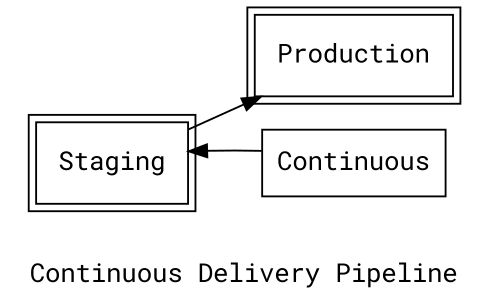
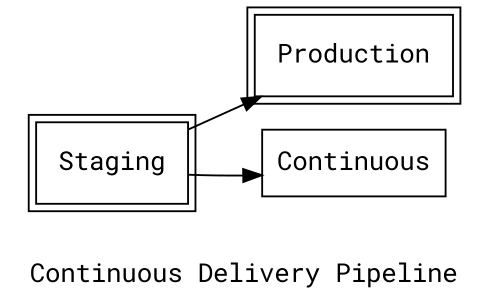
edge "Continuous" -> "Staging": reversed
